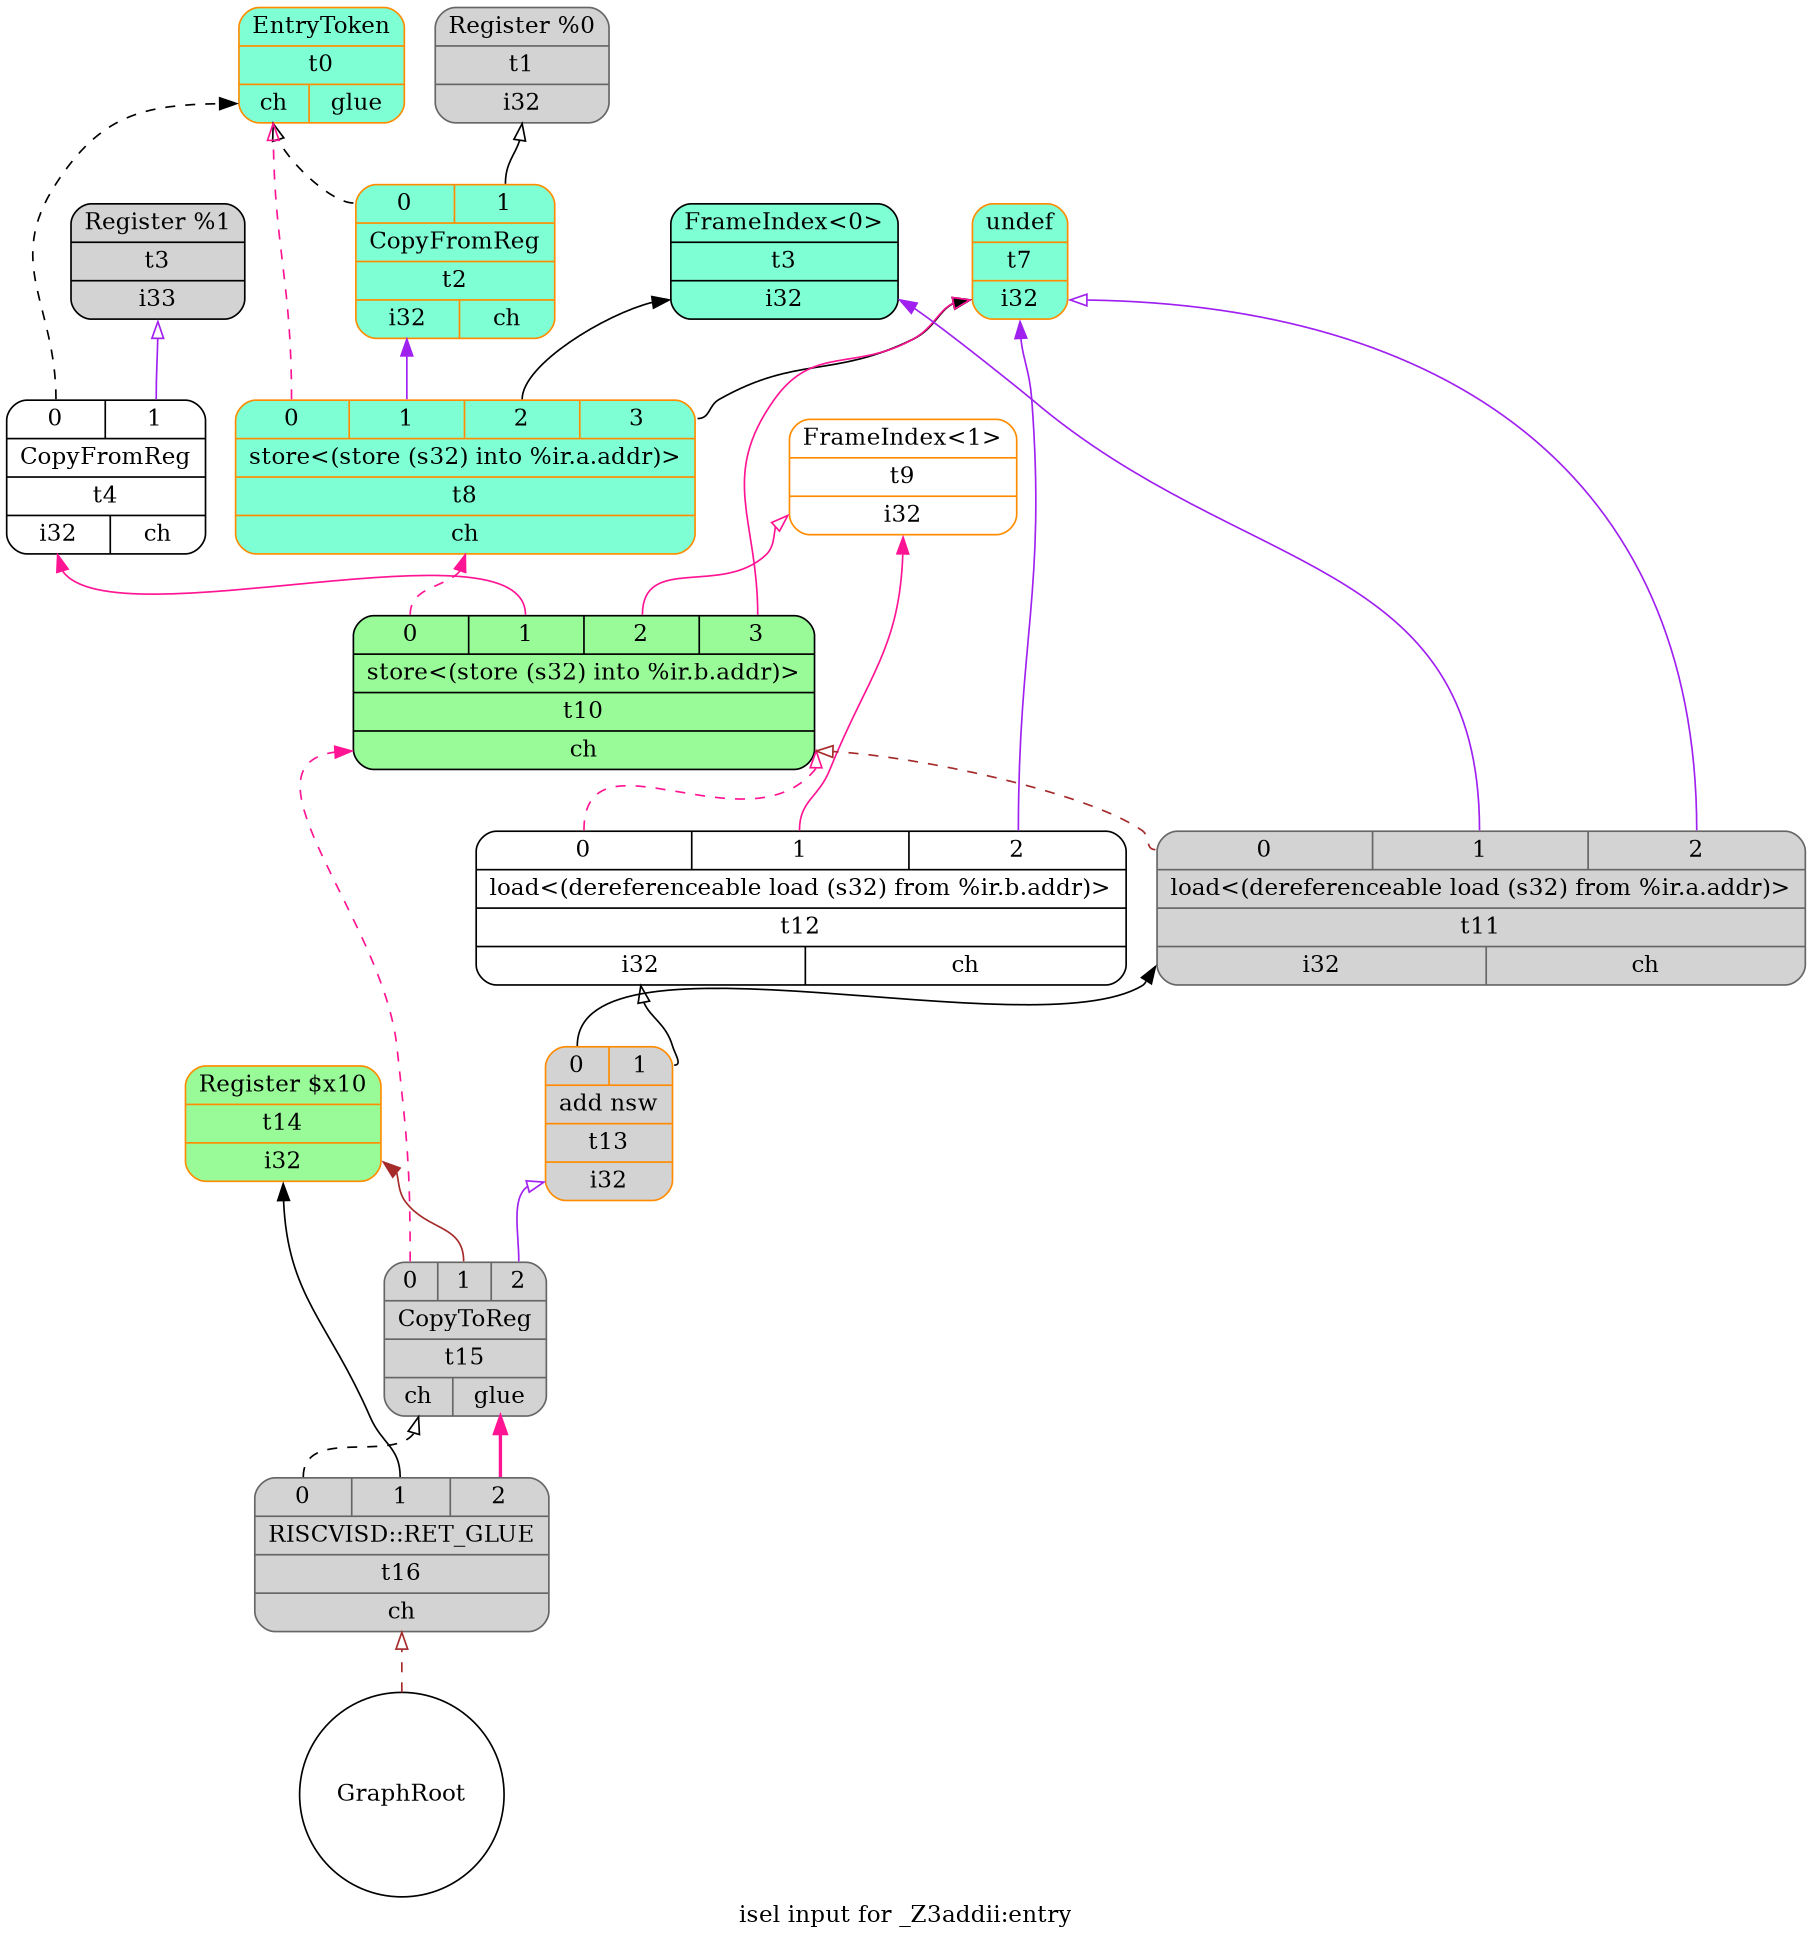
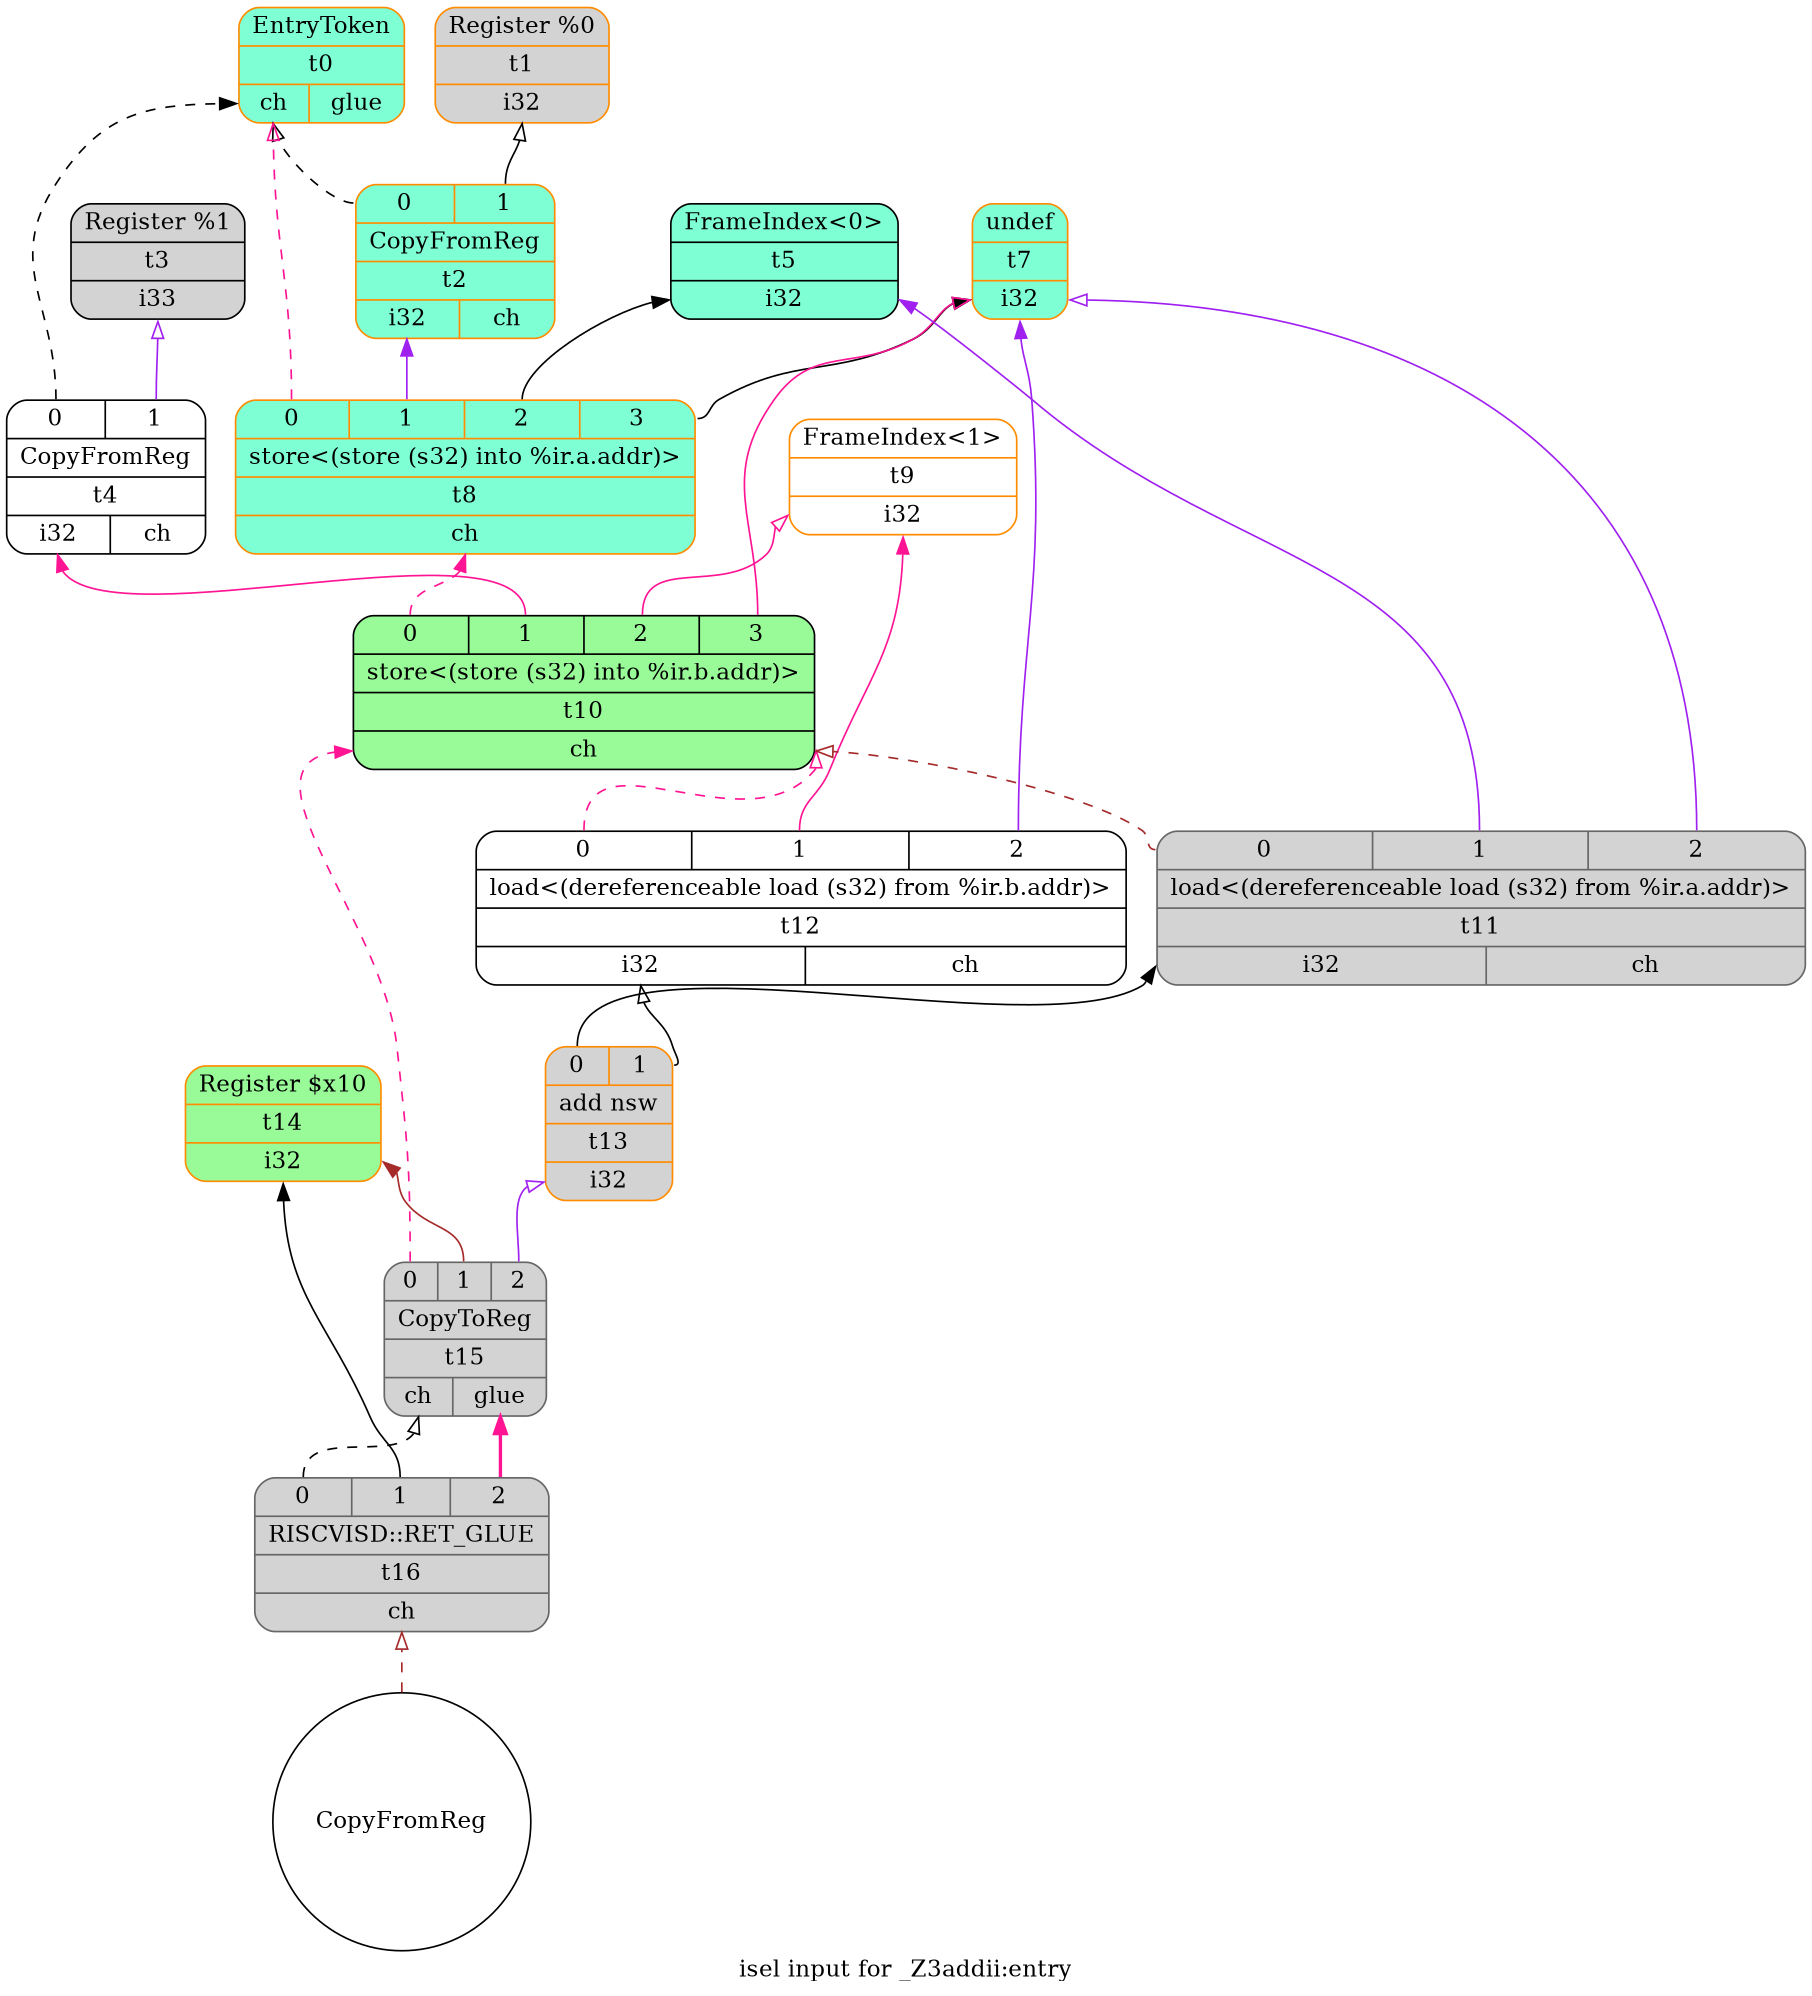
node "Register %0": color gray40 -> darkorange
node "FrameIndex<0>": text "t3" -> "t5"
node "GraphRoot": label "GraphRoot" -> "CopyFromReg"
